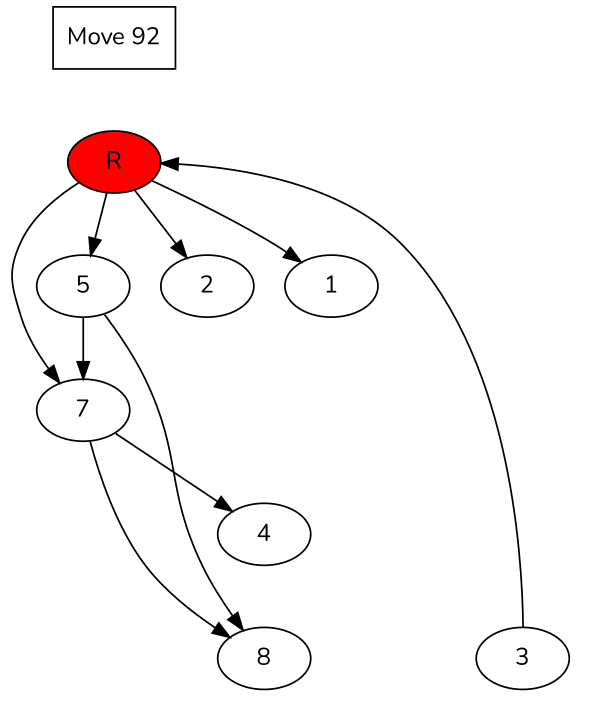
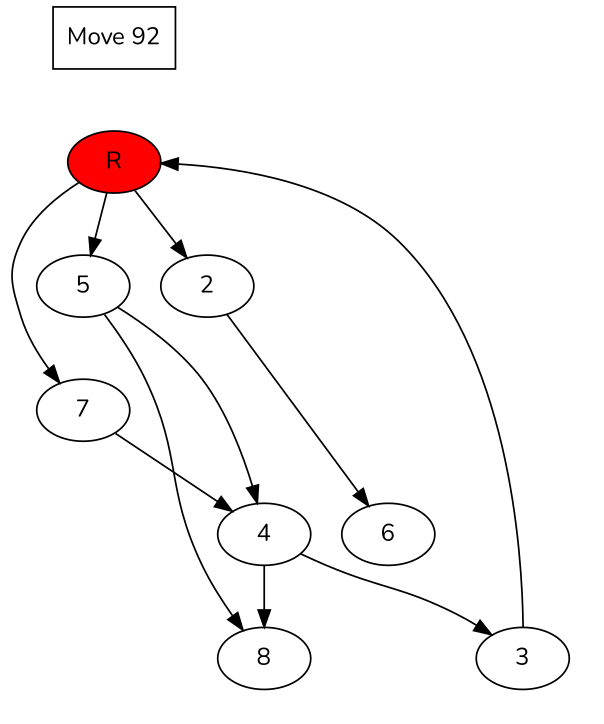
node "1": removed
edge "5" -> "7": now "5" -> "4"
node "6": added
edge "7" -> "8": now "4" -> "8"
edge "4" -> "3": added
